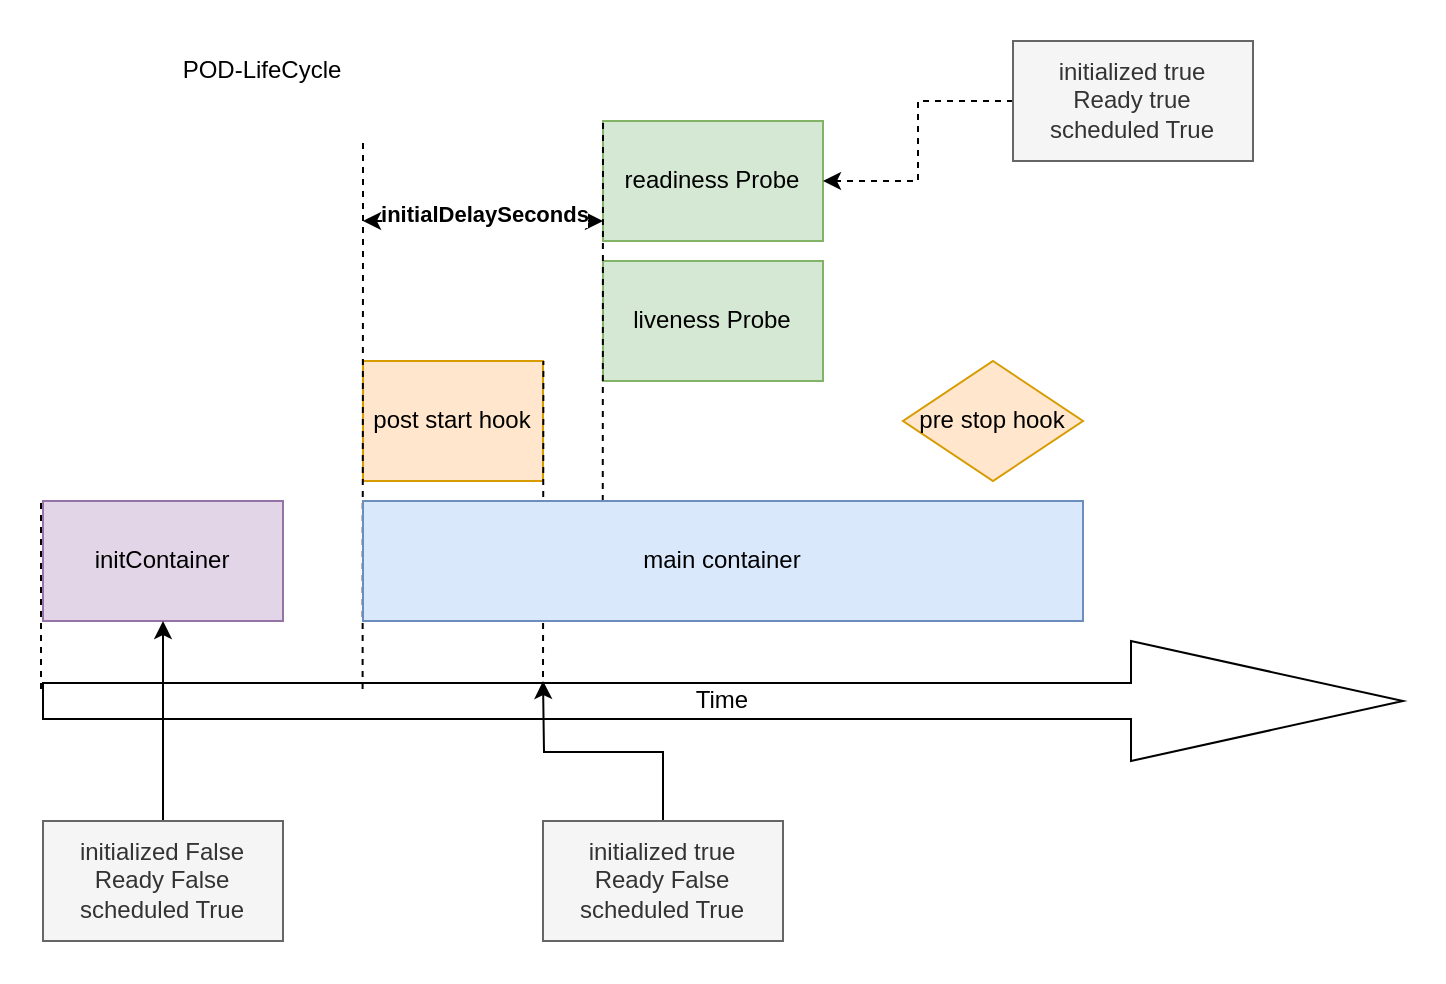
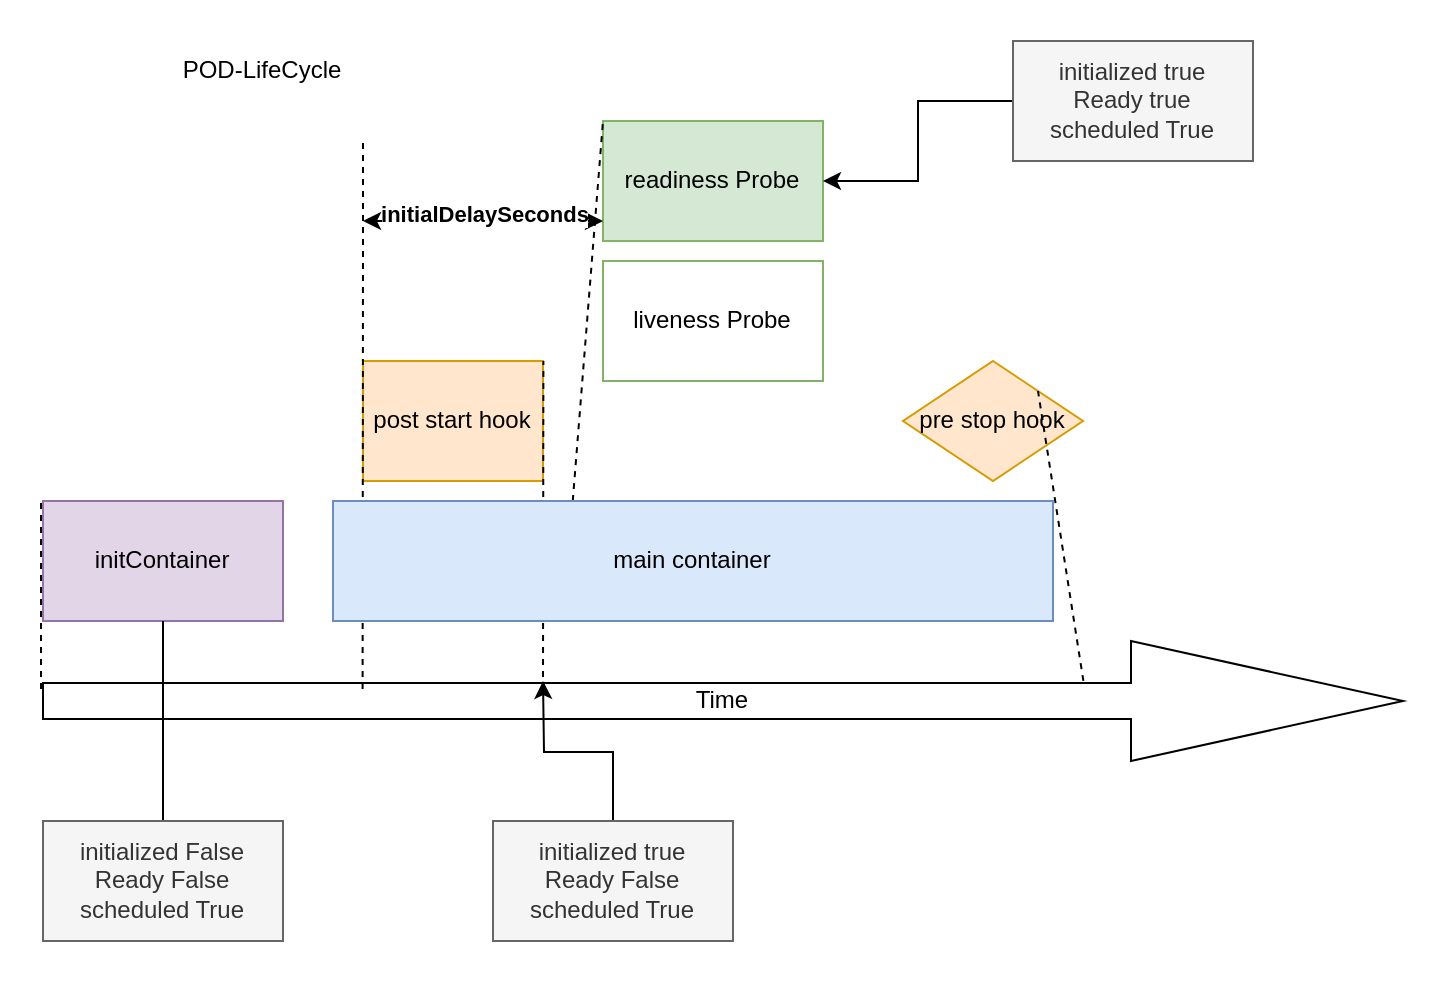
edge "initialized true Ready true scheduled True" -> "readiness Probe": style dashed -> solid
node "liveness Probe": fillcolor #d5e8d4 -> #ffffff
edge "pre stop hook" -- "Time": added
node "main container": moved (723, 561) -> (693, 561)
edge "initialized False Ready False scheduled True" -> "initContainer": arrowhead classic -> none
node "initialized true Ready False scheduled True": moved (663, 881) -> (613, 881)
